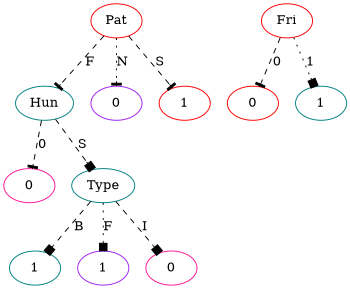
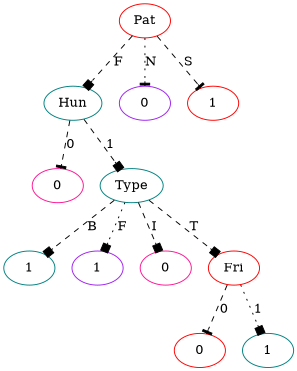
edge "Pat" -> "Hun": arrowhead tee -> box
edge "Hun" -> "Type": label "S" -> "1"
edge "Type" -> "Fri": added, label "T"
